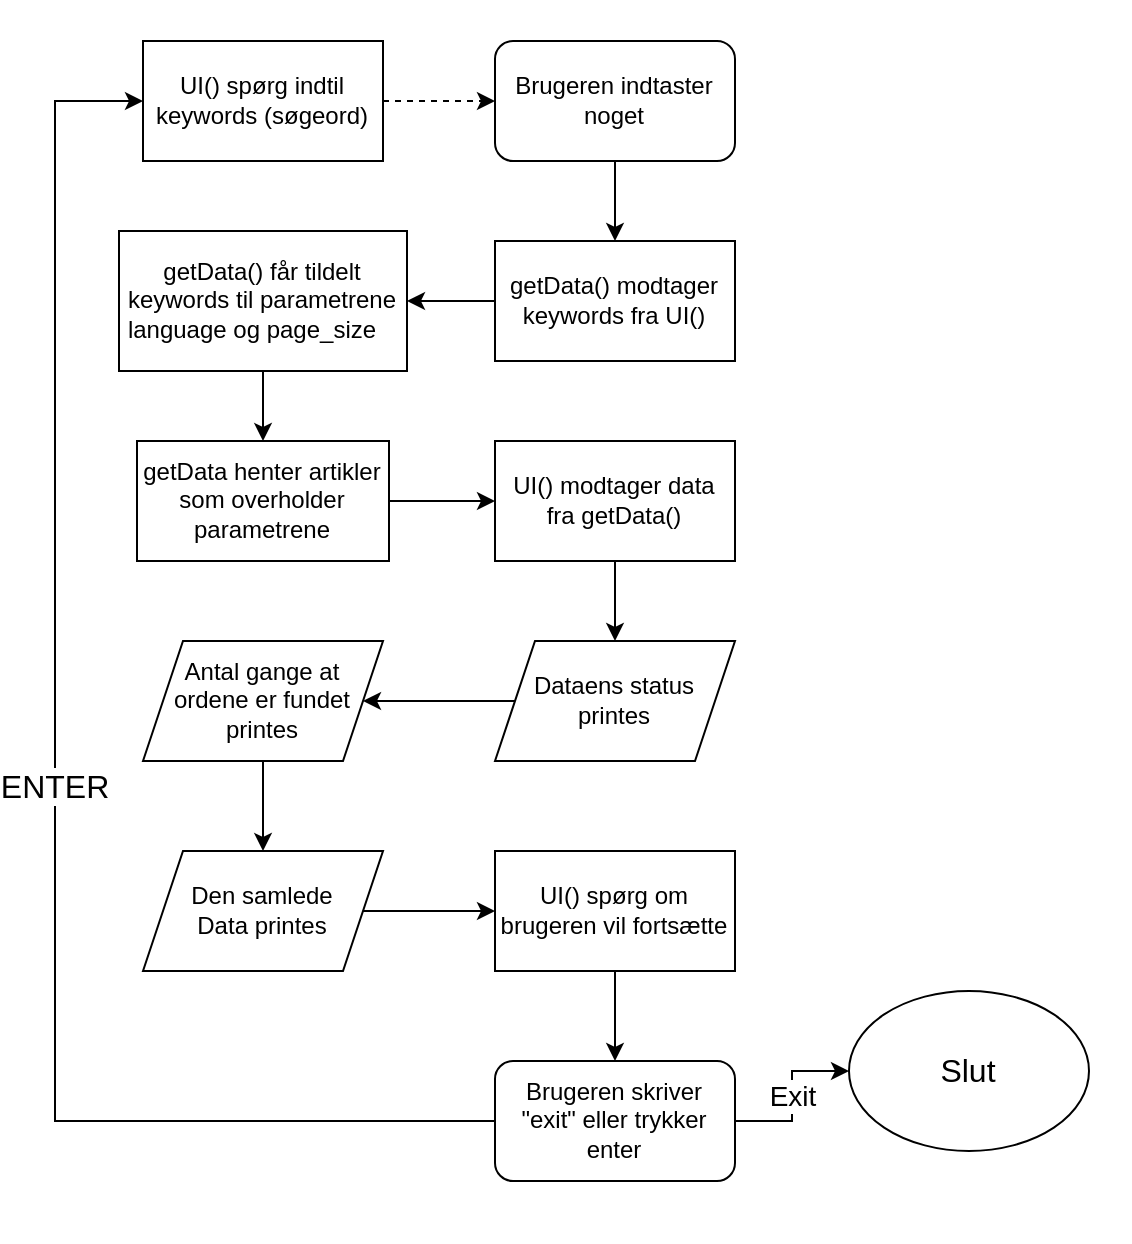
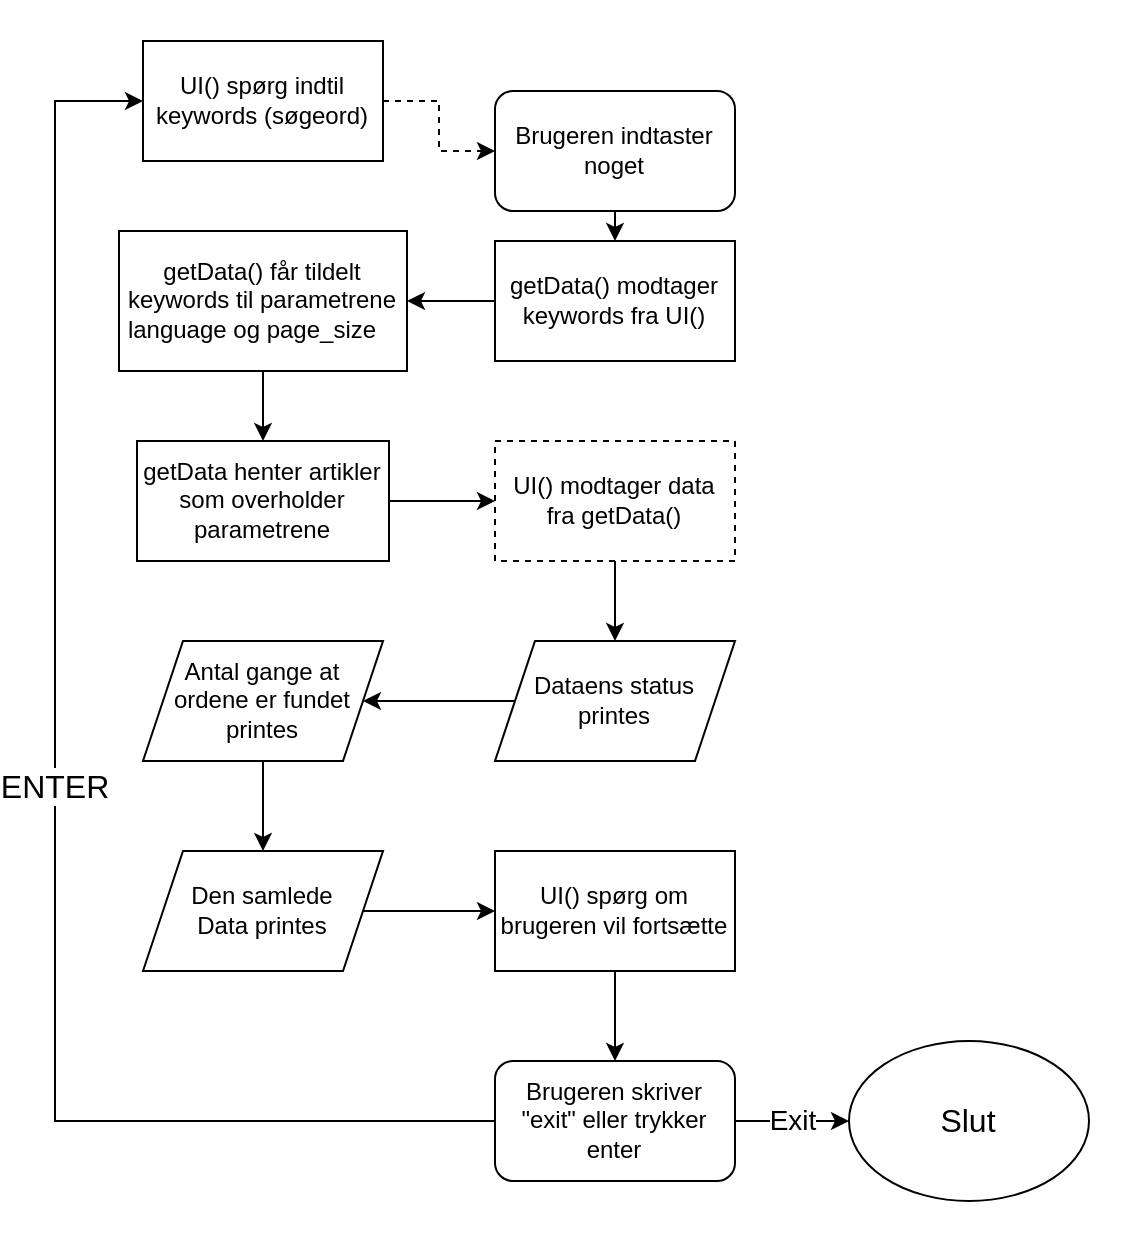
node "Brugeren indtaster noget": moved (615, 101) -> (615, 151)
node "UI() modtager data fra getData()": style solid -> dashed
node "Slut": moved (969, 1071) -> (969, 1121)
